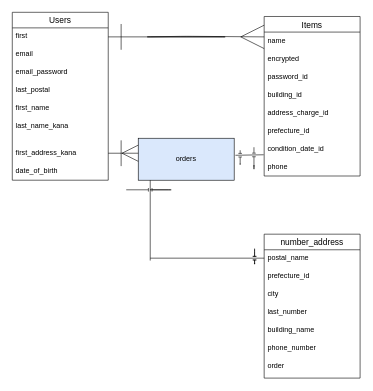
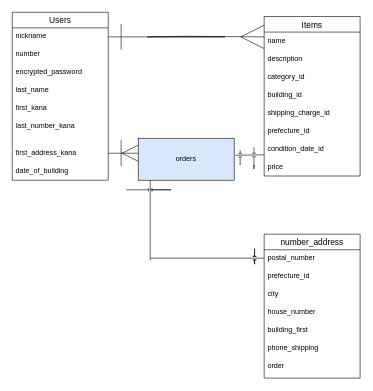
node "first": label "first" -> "nickname"
node "email": label "email" -> "number"
node "encrypted": label "encrypted" -> "description"
node "email_password": label "email_password" -> "encrypted_password"
node "password_id": label "password_id" -> "category_id"
node "last_postal": label "last_postal" -> "last_name"
node "first_name": label "first_name" -> "first_kana"
node "address_charge_id": label "address_charge_id" -> "shipping_charge_id"
node "last_name_kana": label "last_name_kana" -> "last_number_kana"
node "phone": label "phone" -> "price"
node "date_of_birth": label "date_of_birth" -> "date_of_building"
node "postal_name": label "postal_name" -> "postal_number"
node "last_number": label "last_number" -> "house_number"
node "building_name": label "building_name" -> "building_first"
node "phone_number": label "phone_number" -> "phone_shipping"
